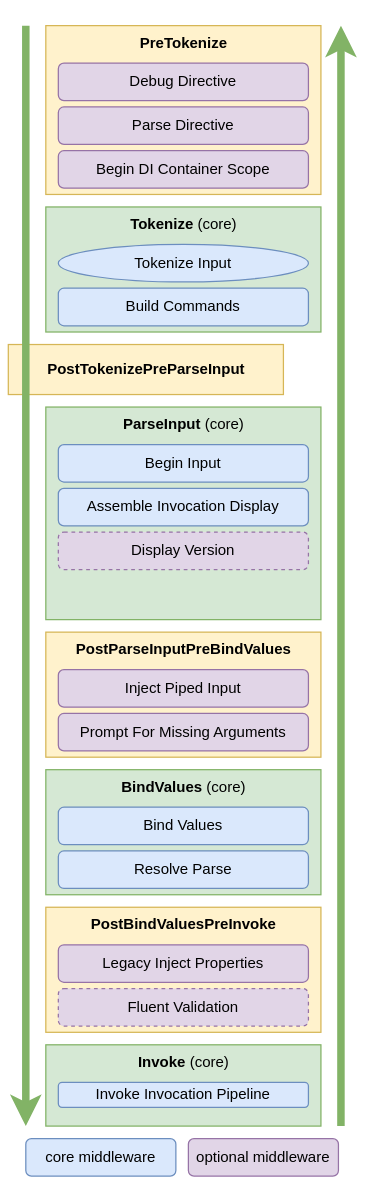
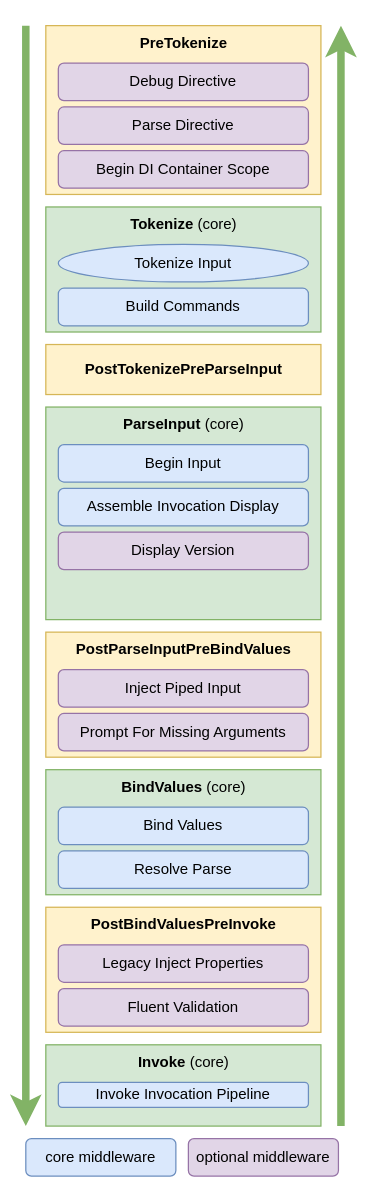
node "PostTokenizePreParseInput": moved (146, 369) -> (183, 369)
node "Display Version": style dashed -> solid
node "Fluent Validation": style dashed -> solid
